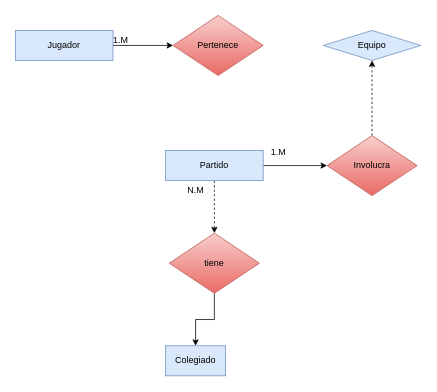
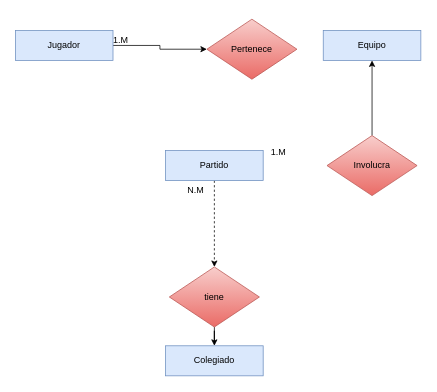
node "Pertenece": moved (218, 45) -> (252, 49)
node "Equipo": shape diamond -> rectangle
edge "Involucra" -> "Equipo": style dashed -> solid
edge "Partido" -> "Involucra": removed
node "tiene": moved (214, 263) -> (214, 297)
node "Colegiado": size 60x30 -> 98x30
